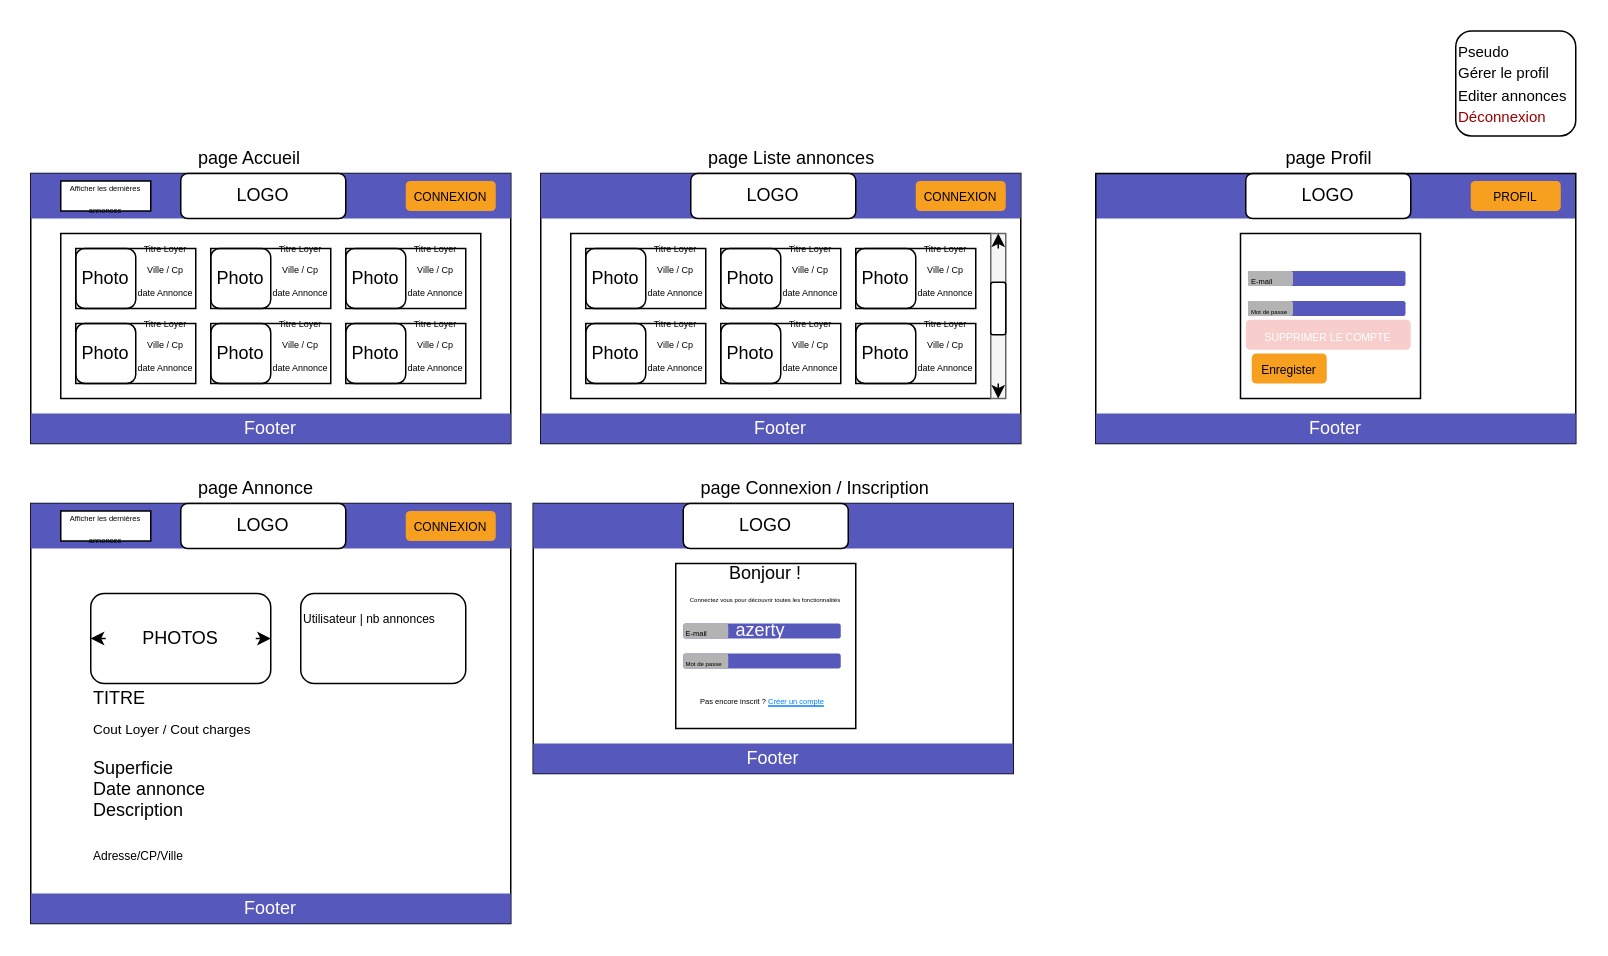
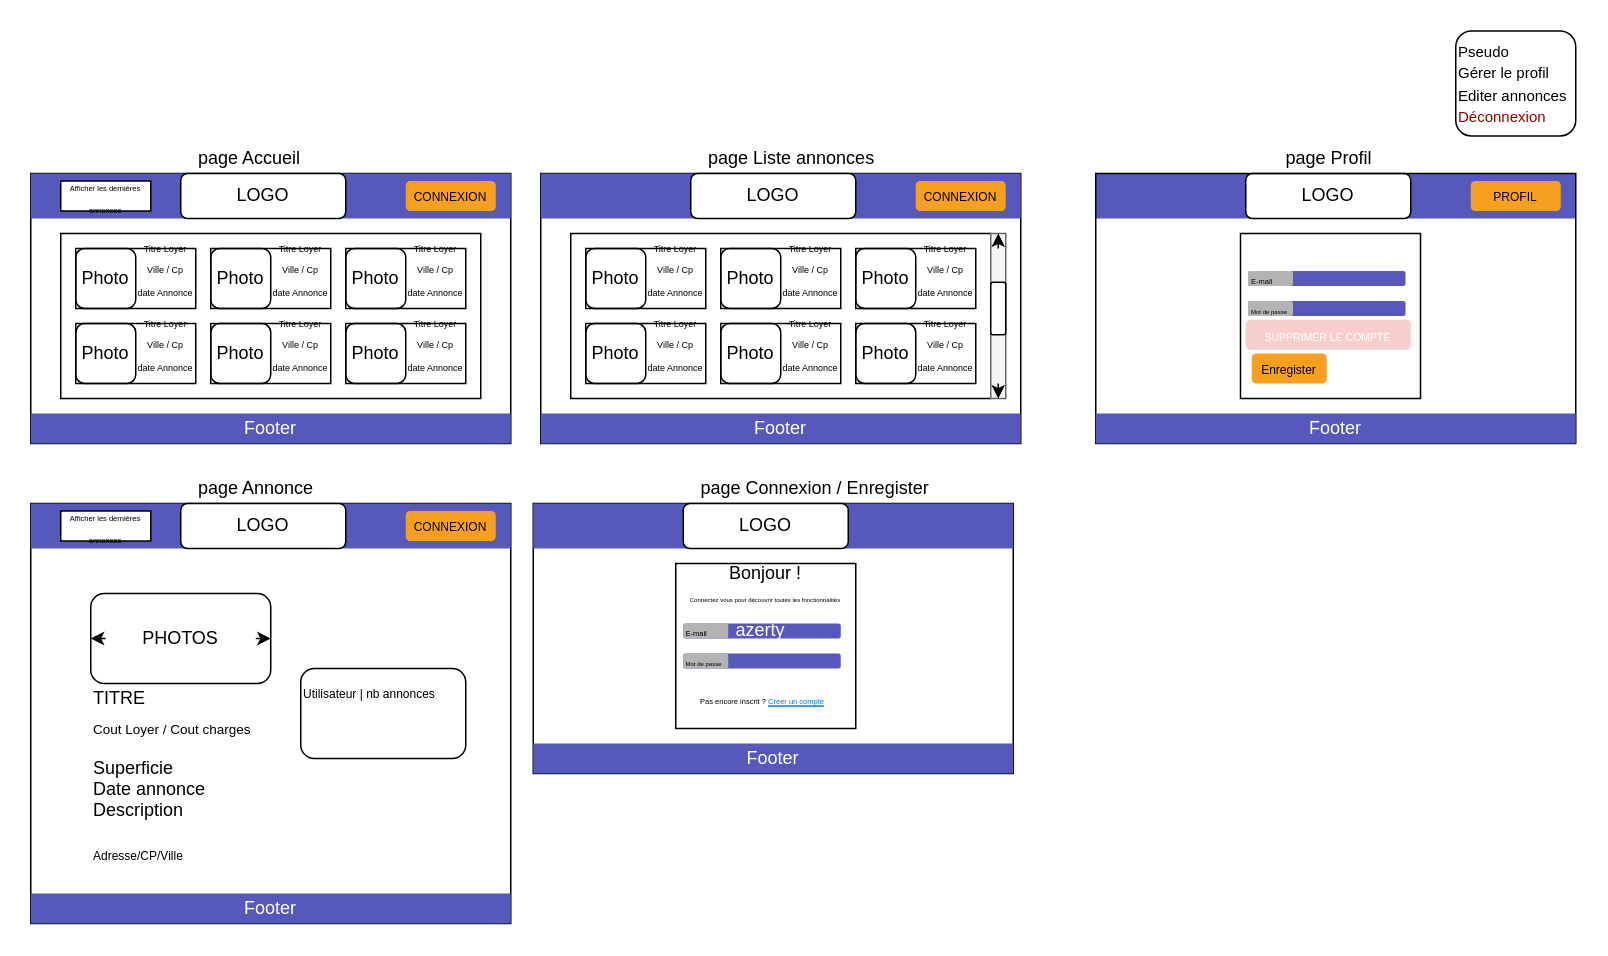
node "page Connexion / Inscription": label "page Connexion / Inscription" -> "page Connexion / Enregister"
node "Utilisateur | nb annonces": moved (383, 638) -> (383, 713)
